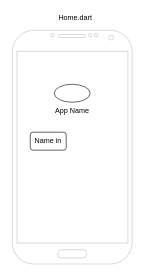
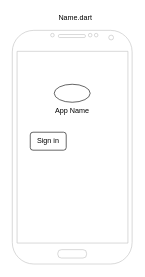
node "Home.dart": label "Home.dart" -> "Name.dart"
node "Name in": label "Name in" -> "Sign in"
